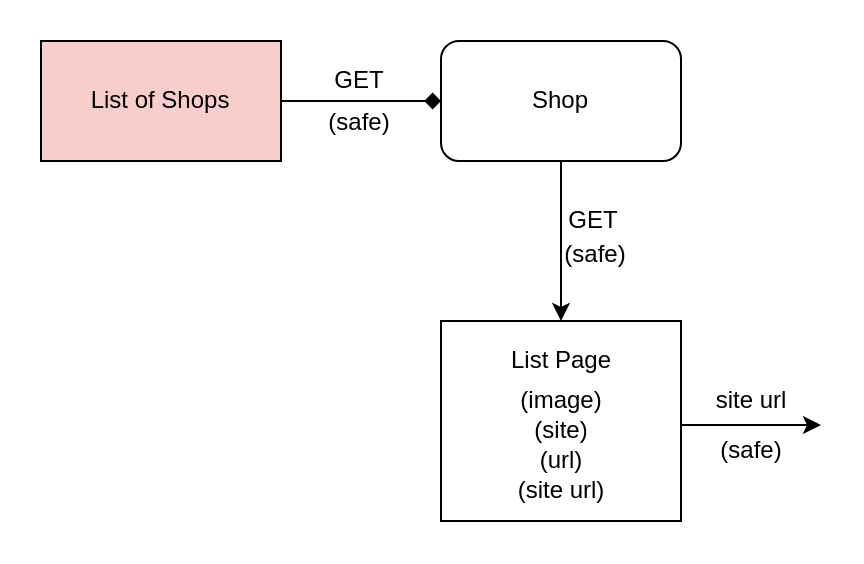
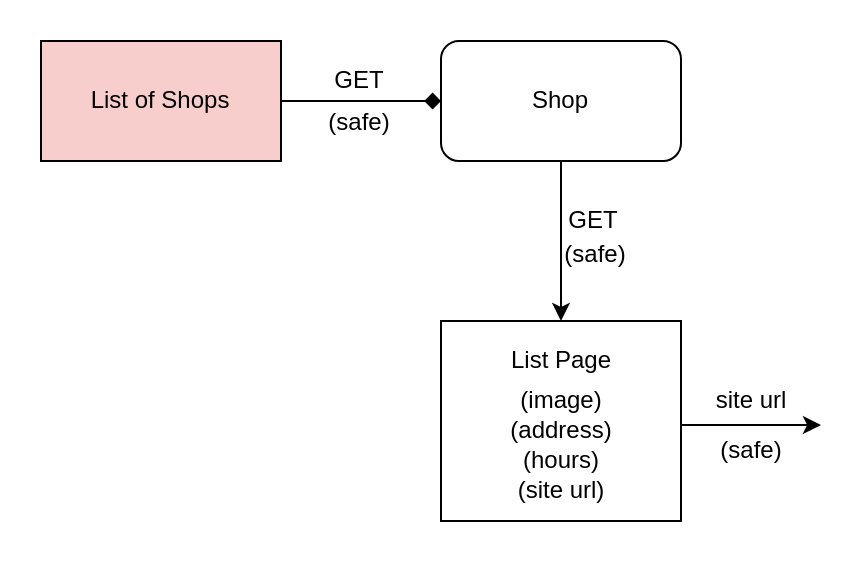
node "(site)": label "(site)" -> "(address)"
node "(url)": label "(url)" -> "(hours)"
